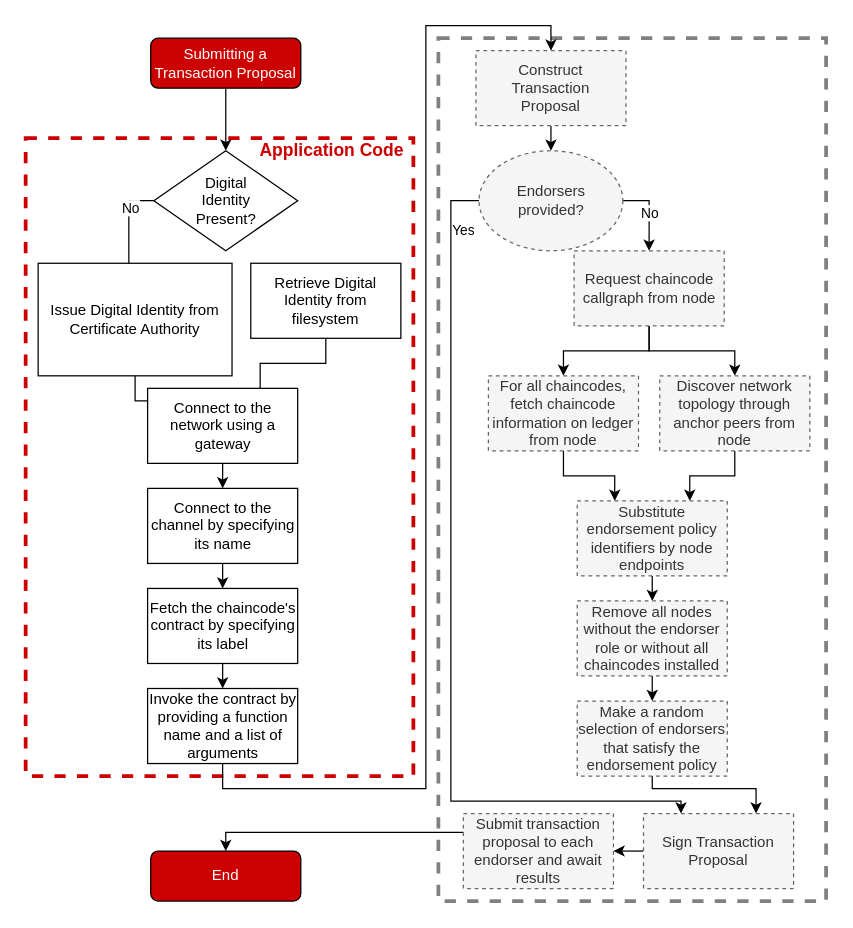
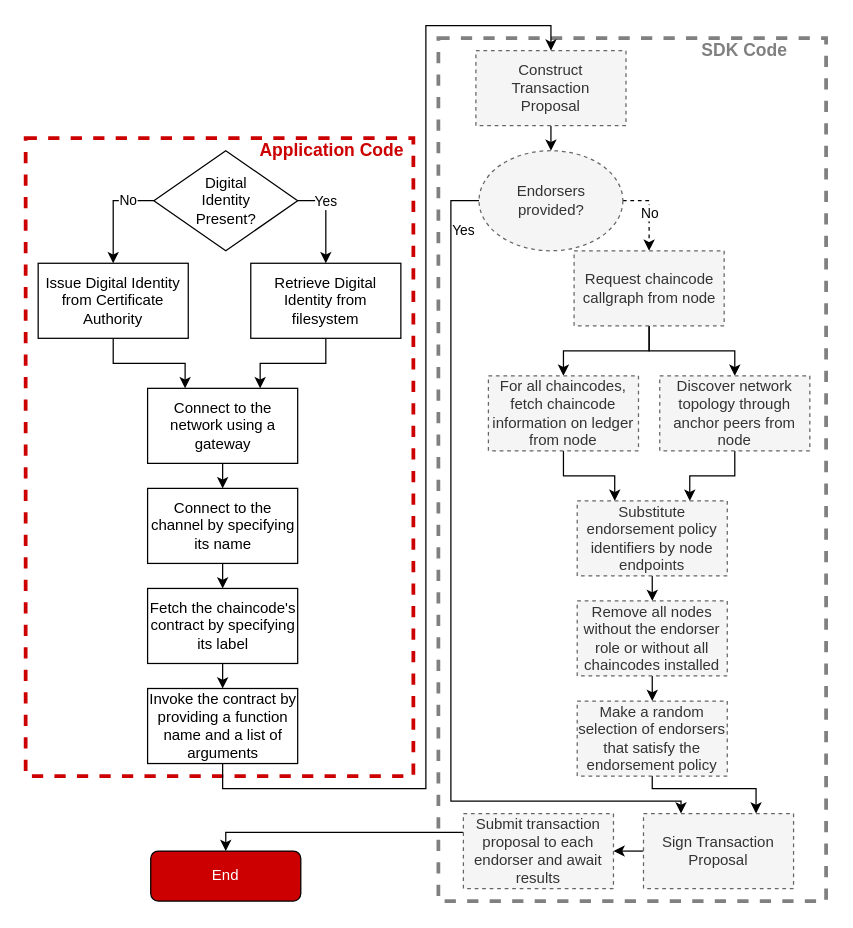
node "SDK Code": added
node "Submitting a Transaction Proposal": removed
edge "Submitting a Transaction Proposal" -> "Digital Identity Present?": removed
edge "Endorsers provided?" -> "Request chaincode callgraph from node": style solid -> dashed
edge "Digital Identity Present?" -> "Retrieve Digital Identity from filesystem": added, label "Yes"
node "Issue Digital Identity from Certificate Authority": size 194x113 -> 150x75
edge "Retrieve Digital Identity from filesystem" -- "Connect to the network using a gateway": arrowhead none -> classic
